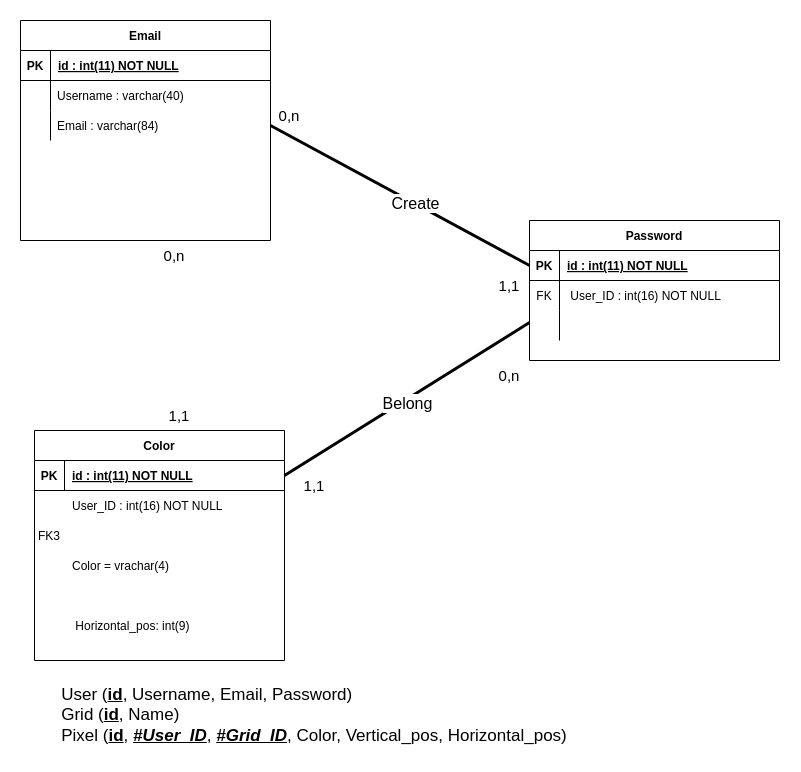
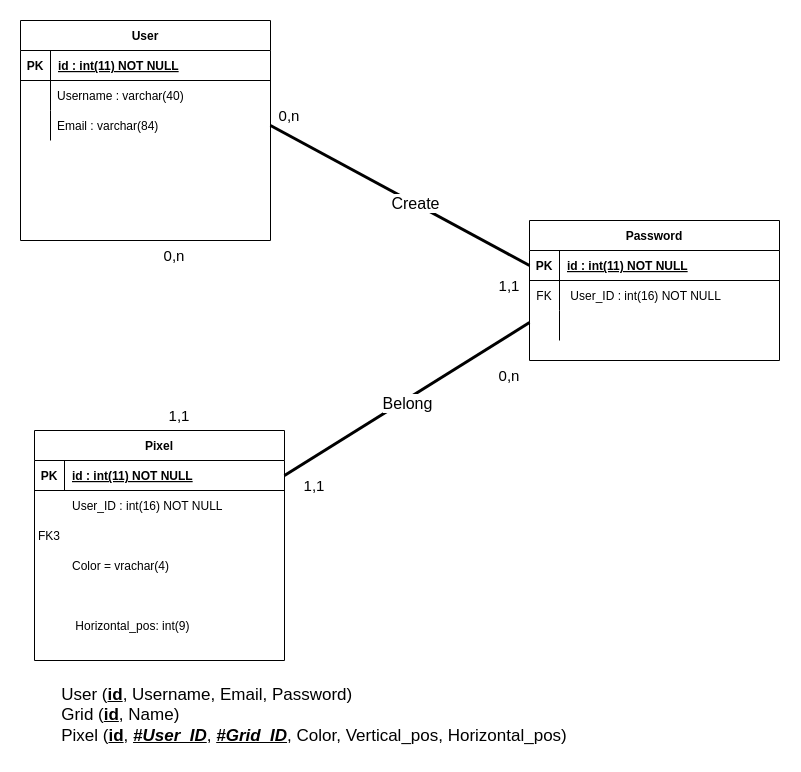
node "Email": label "Email" -> "User"
node "Color": label "Color" -> "Pixel"
